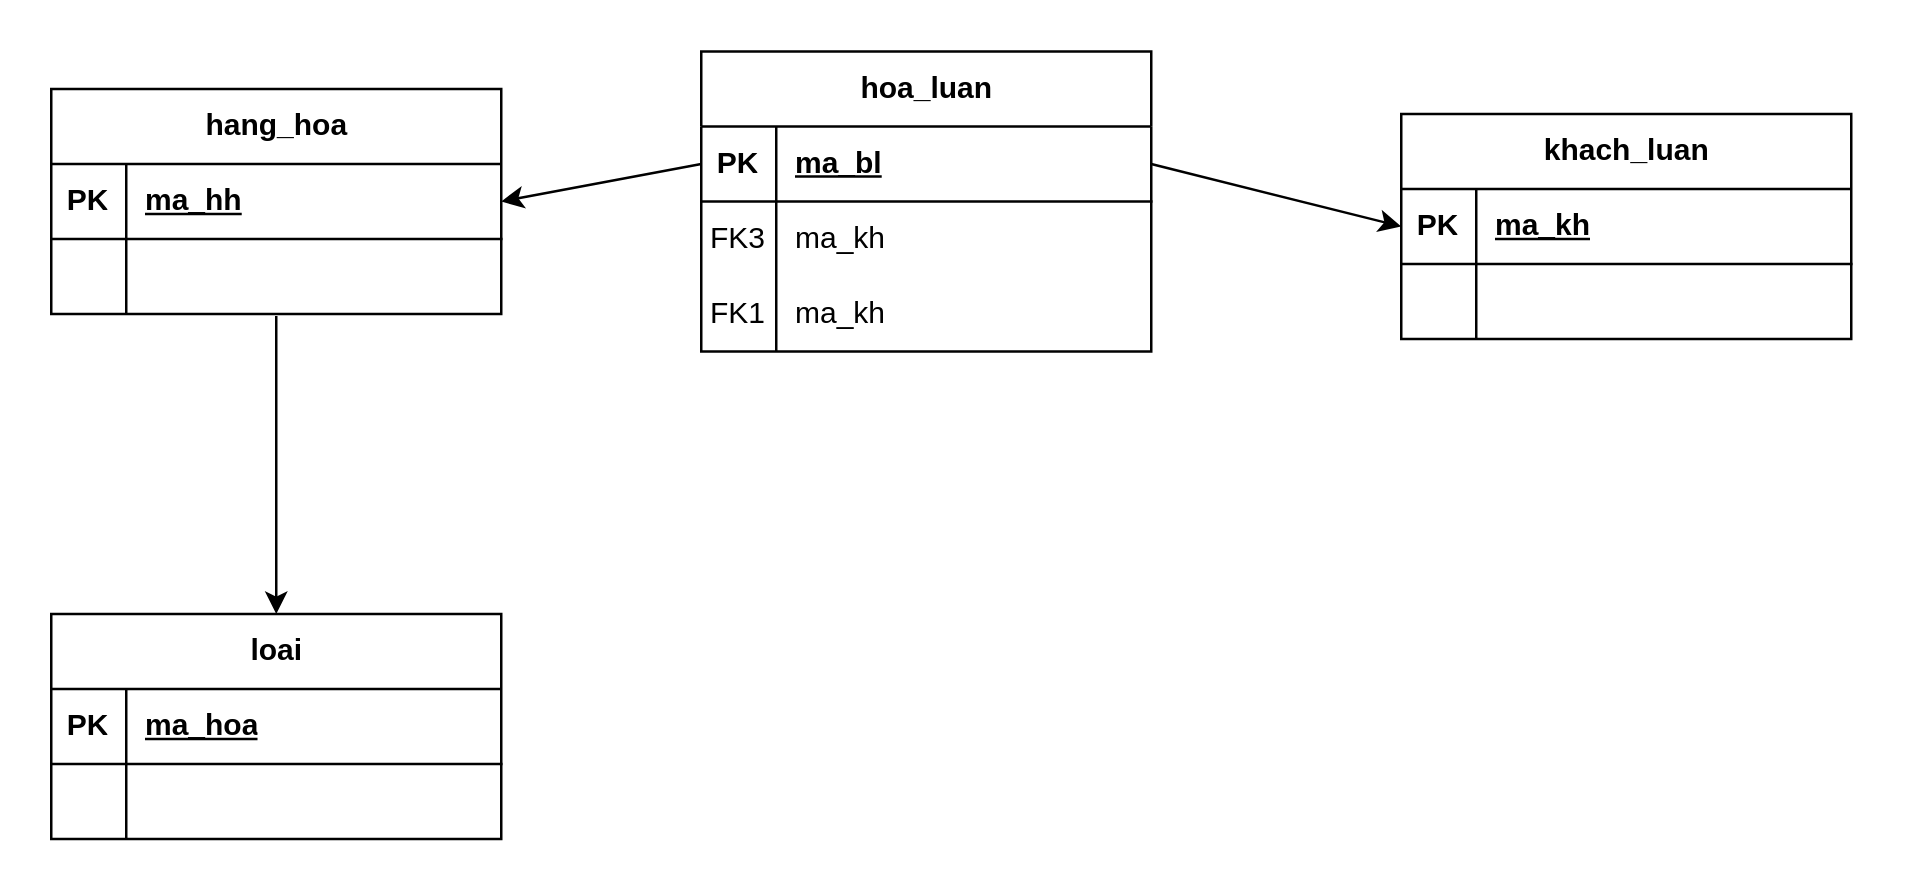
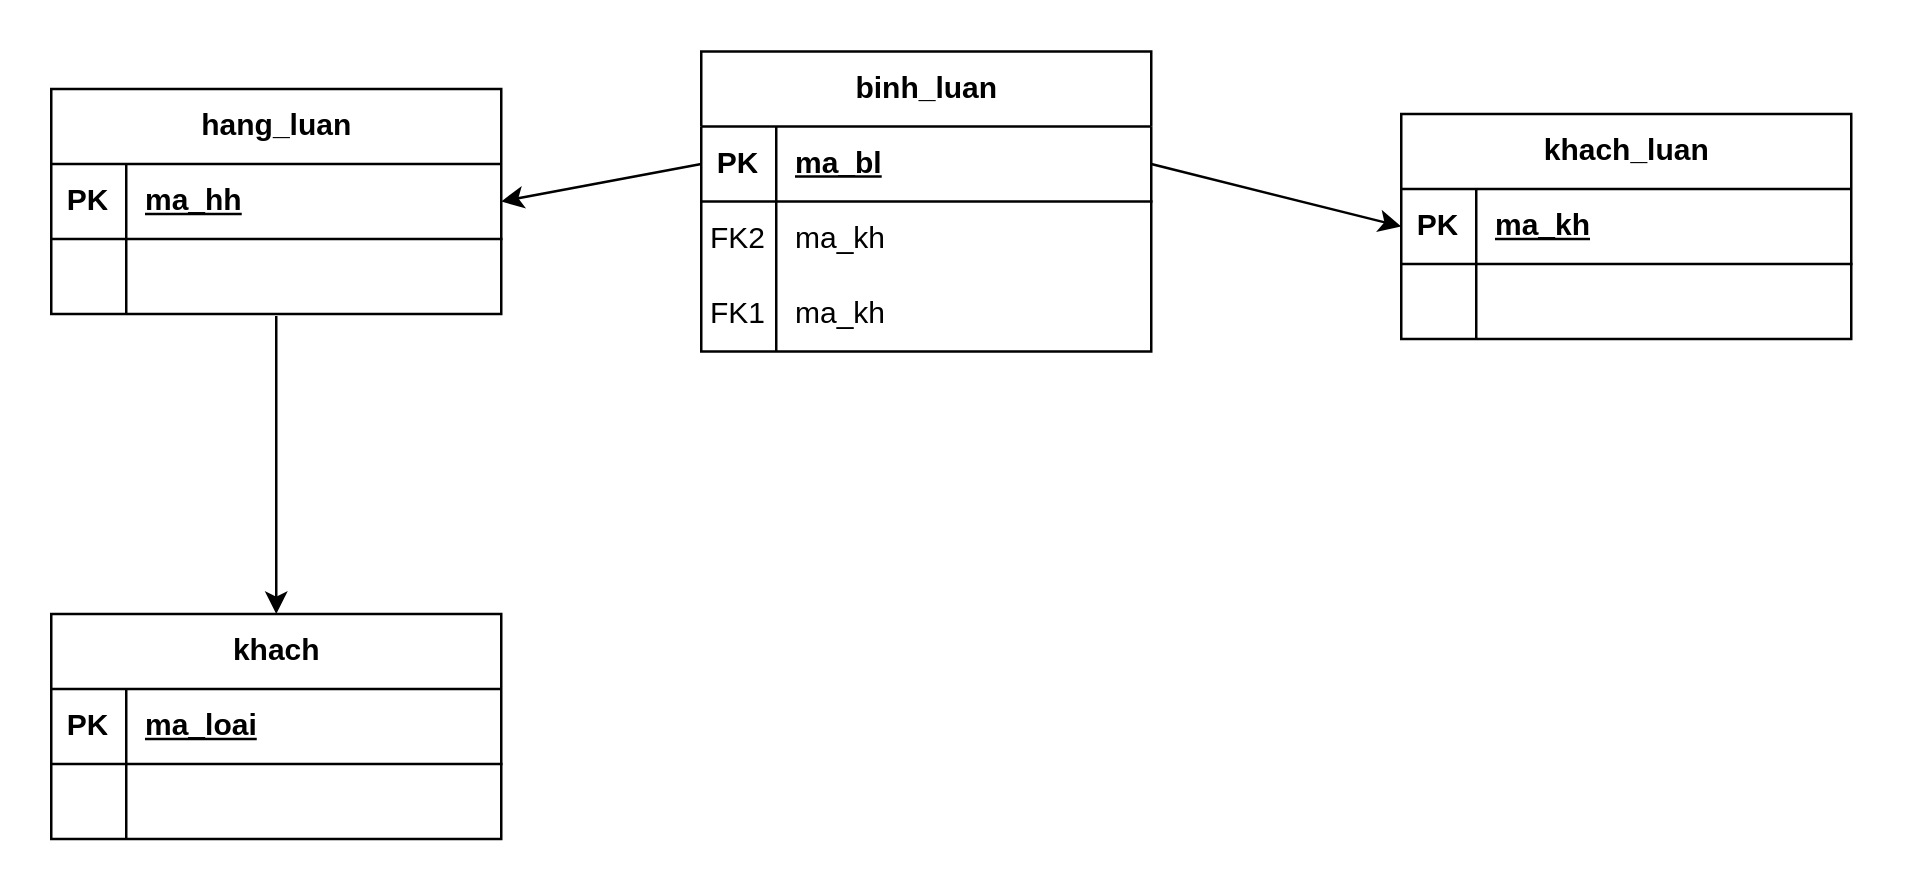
node "hoa_luan": label "hoa_luan" -> "binh_luan"
node "hang_hoa": label "hang_hoa" -> "hang_luan"
node "FK3": label "FK3" -> "FK2"
node "loai": label "loai" -> "khach"
node "ma_hoa": label "ma_hoa" -> "ma_loai"
